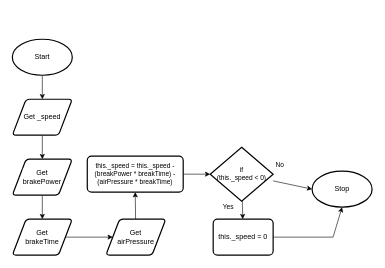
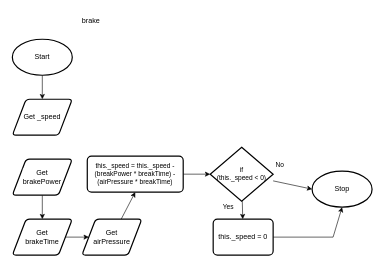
node "brake": added
edge "Get _speed" -> "GetbrakePower": removed
node "GetairPressure": moved (136, 237) -> (112, 237)
